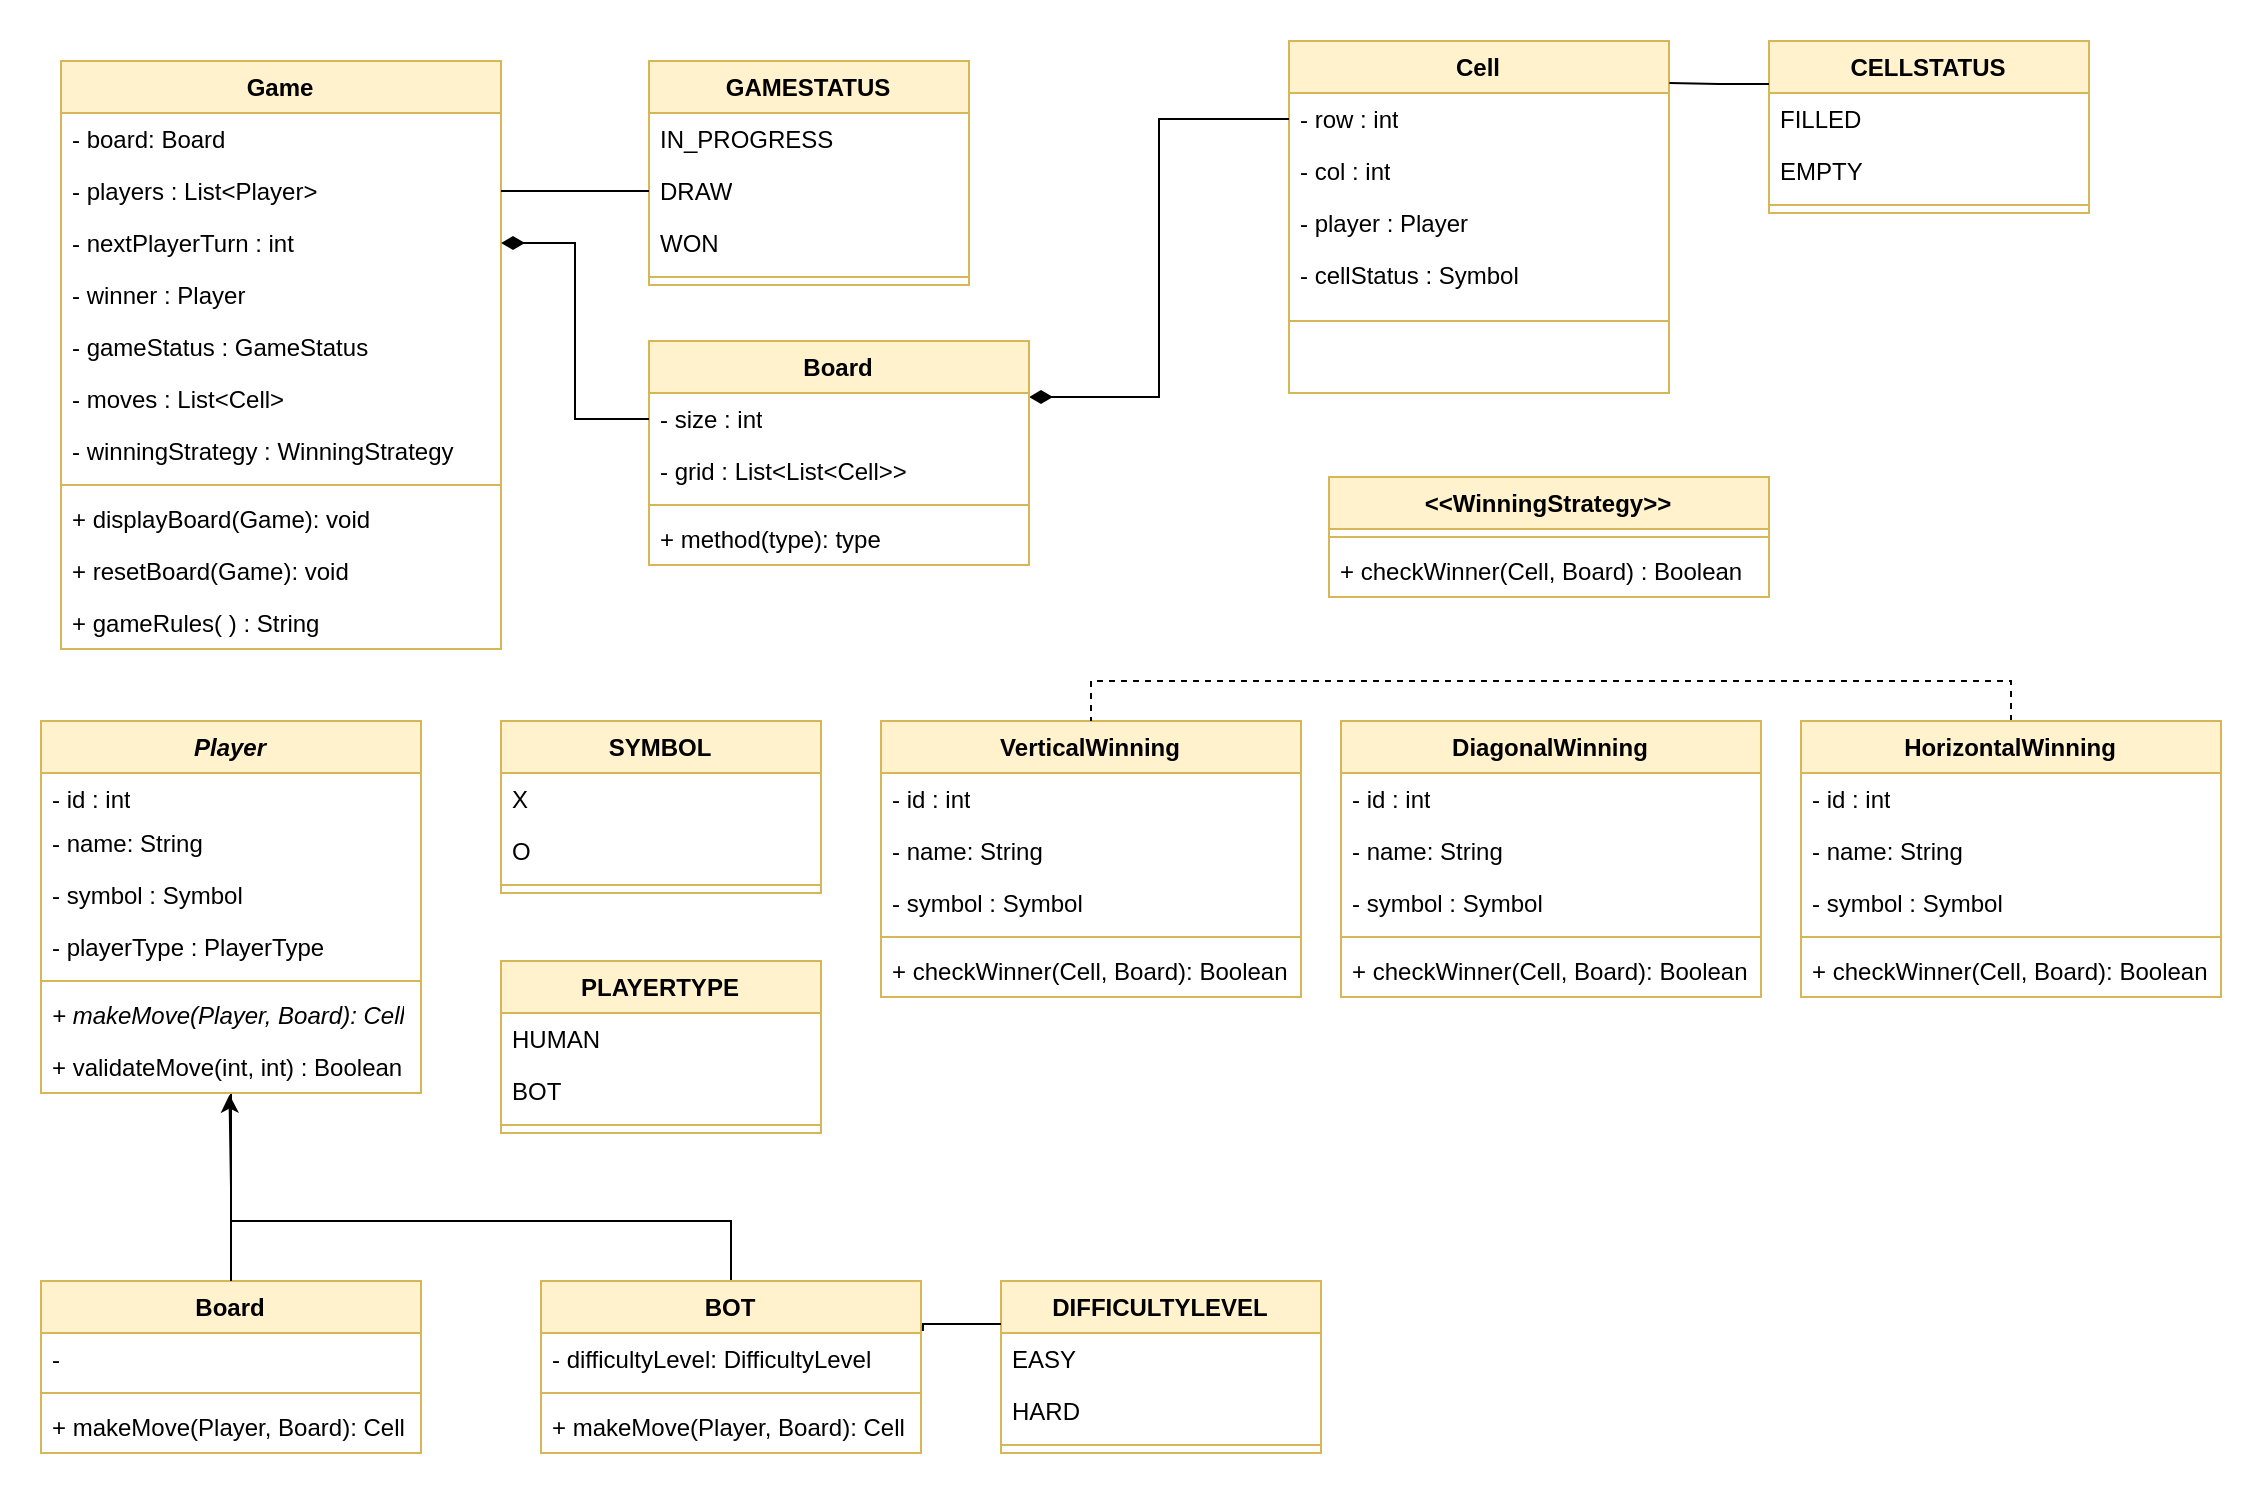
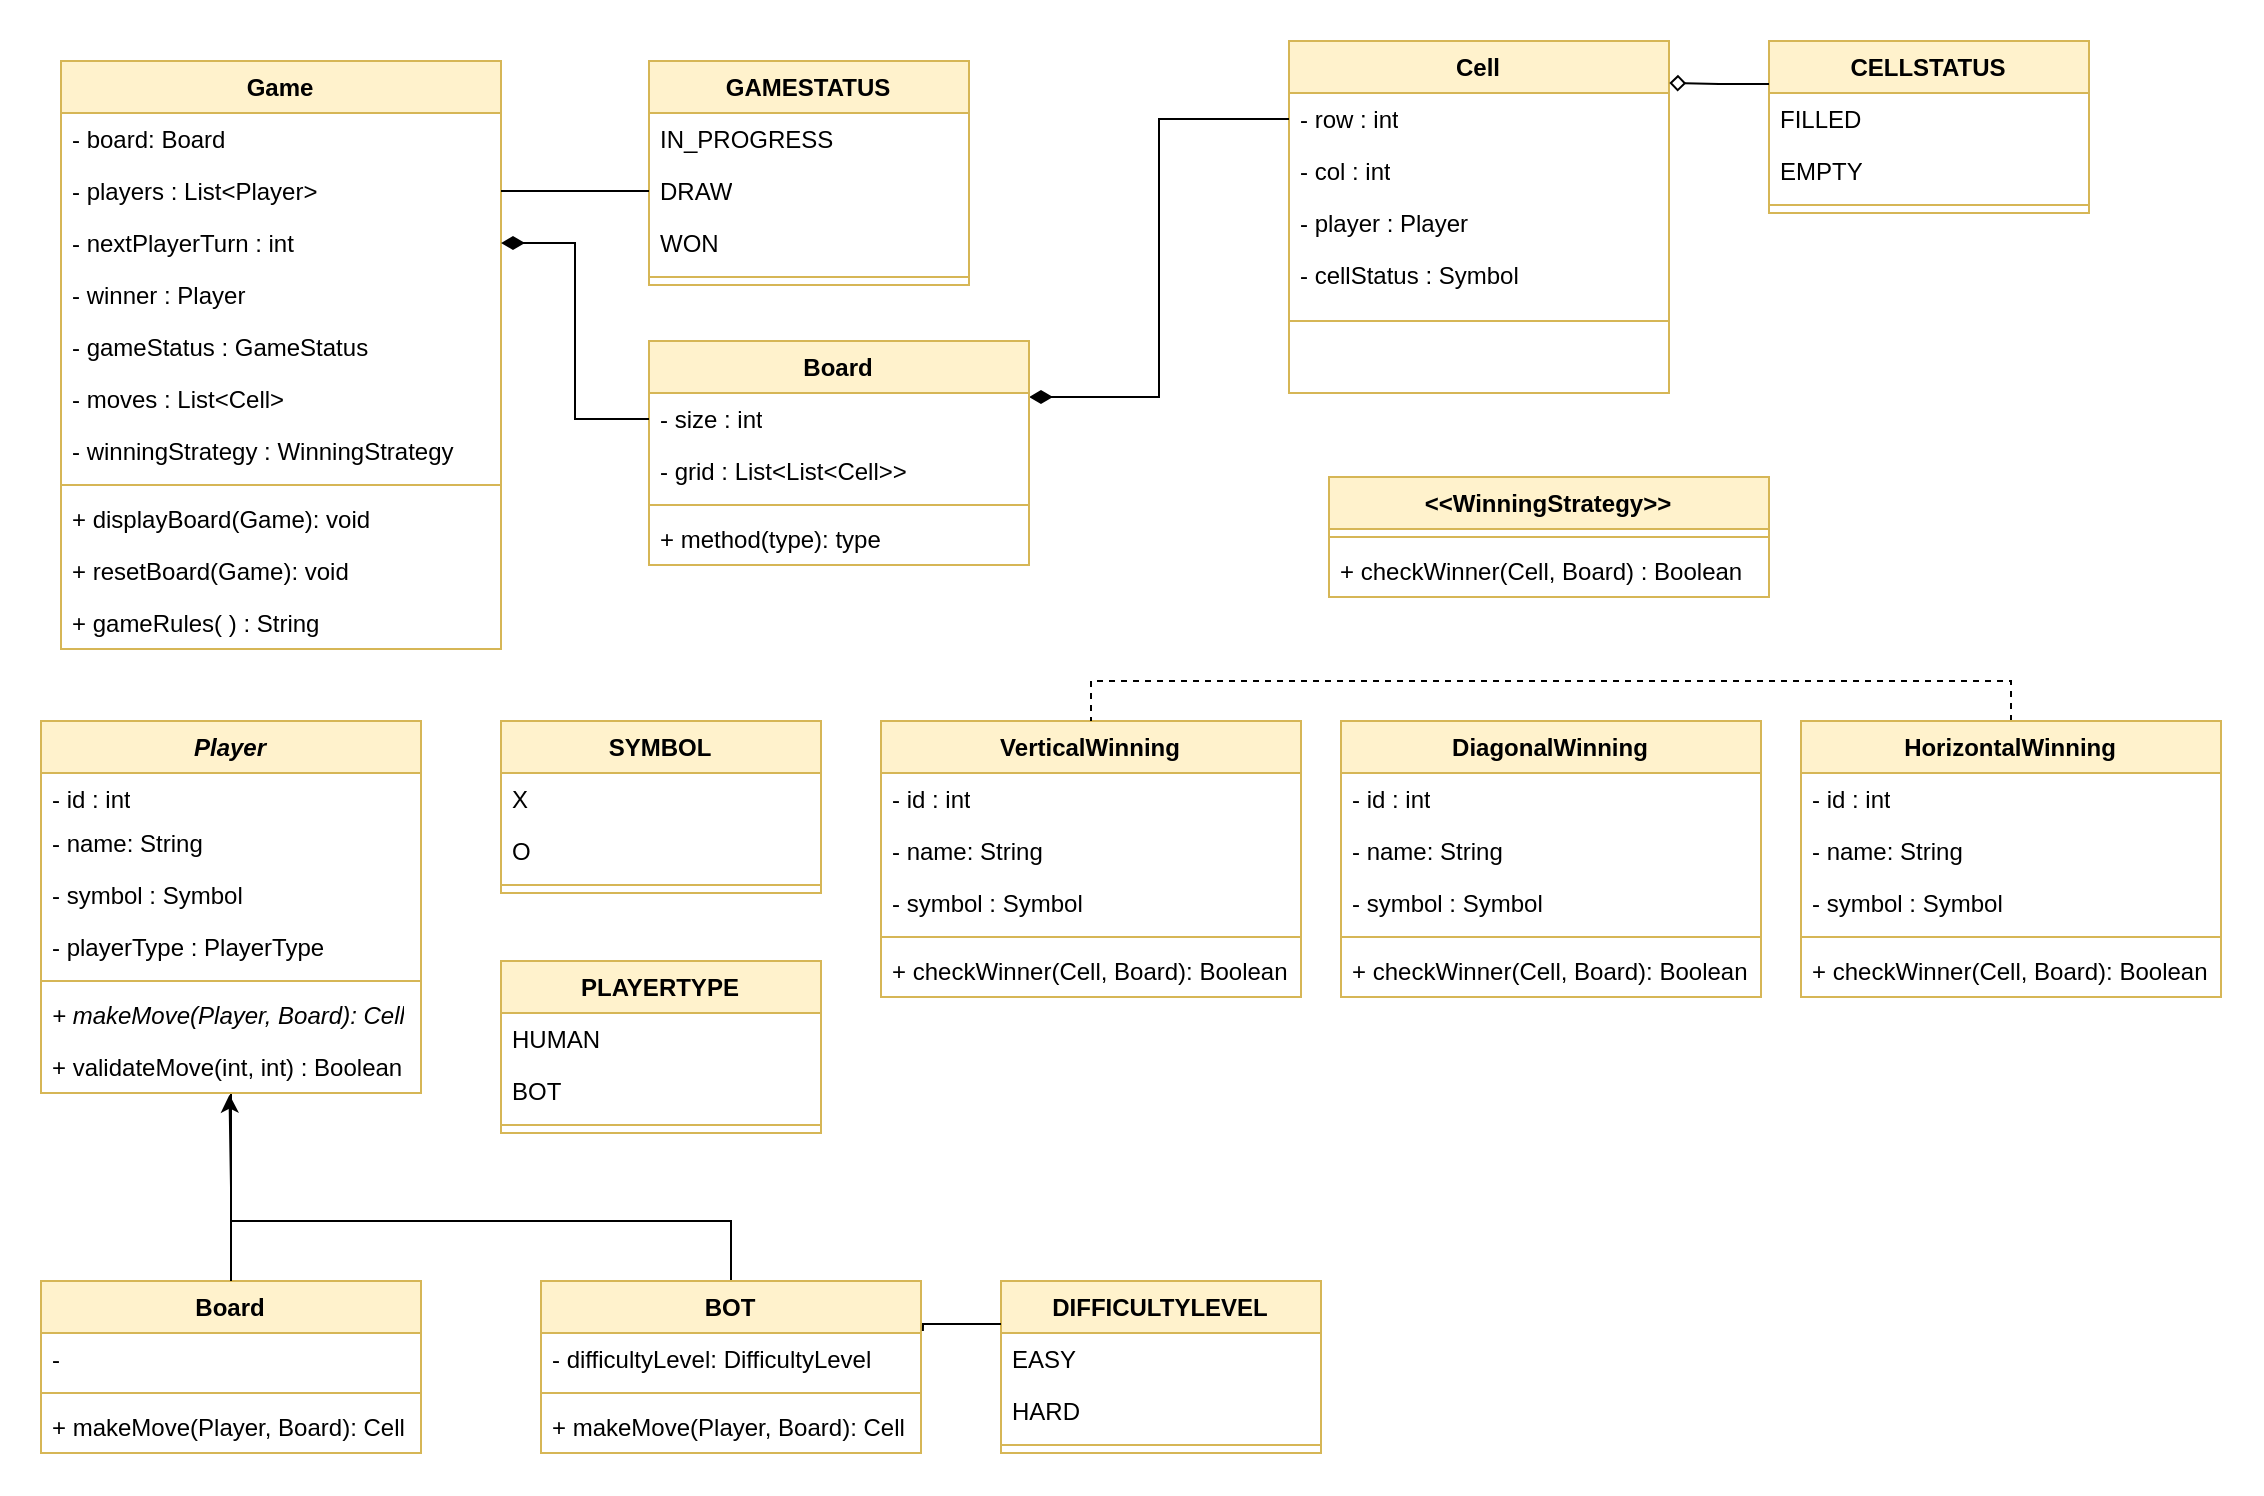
edge "- row : int" -- "CELLSTATUS": arrowhead none -> diamond
